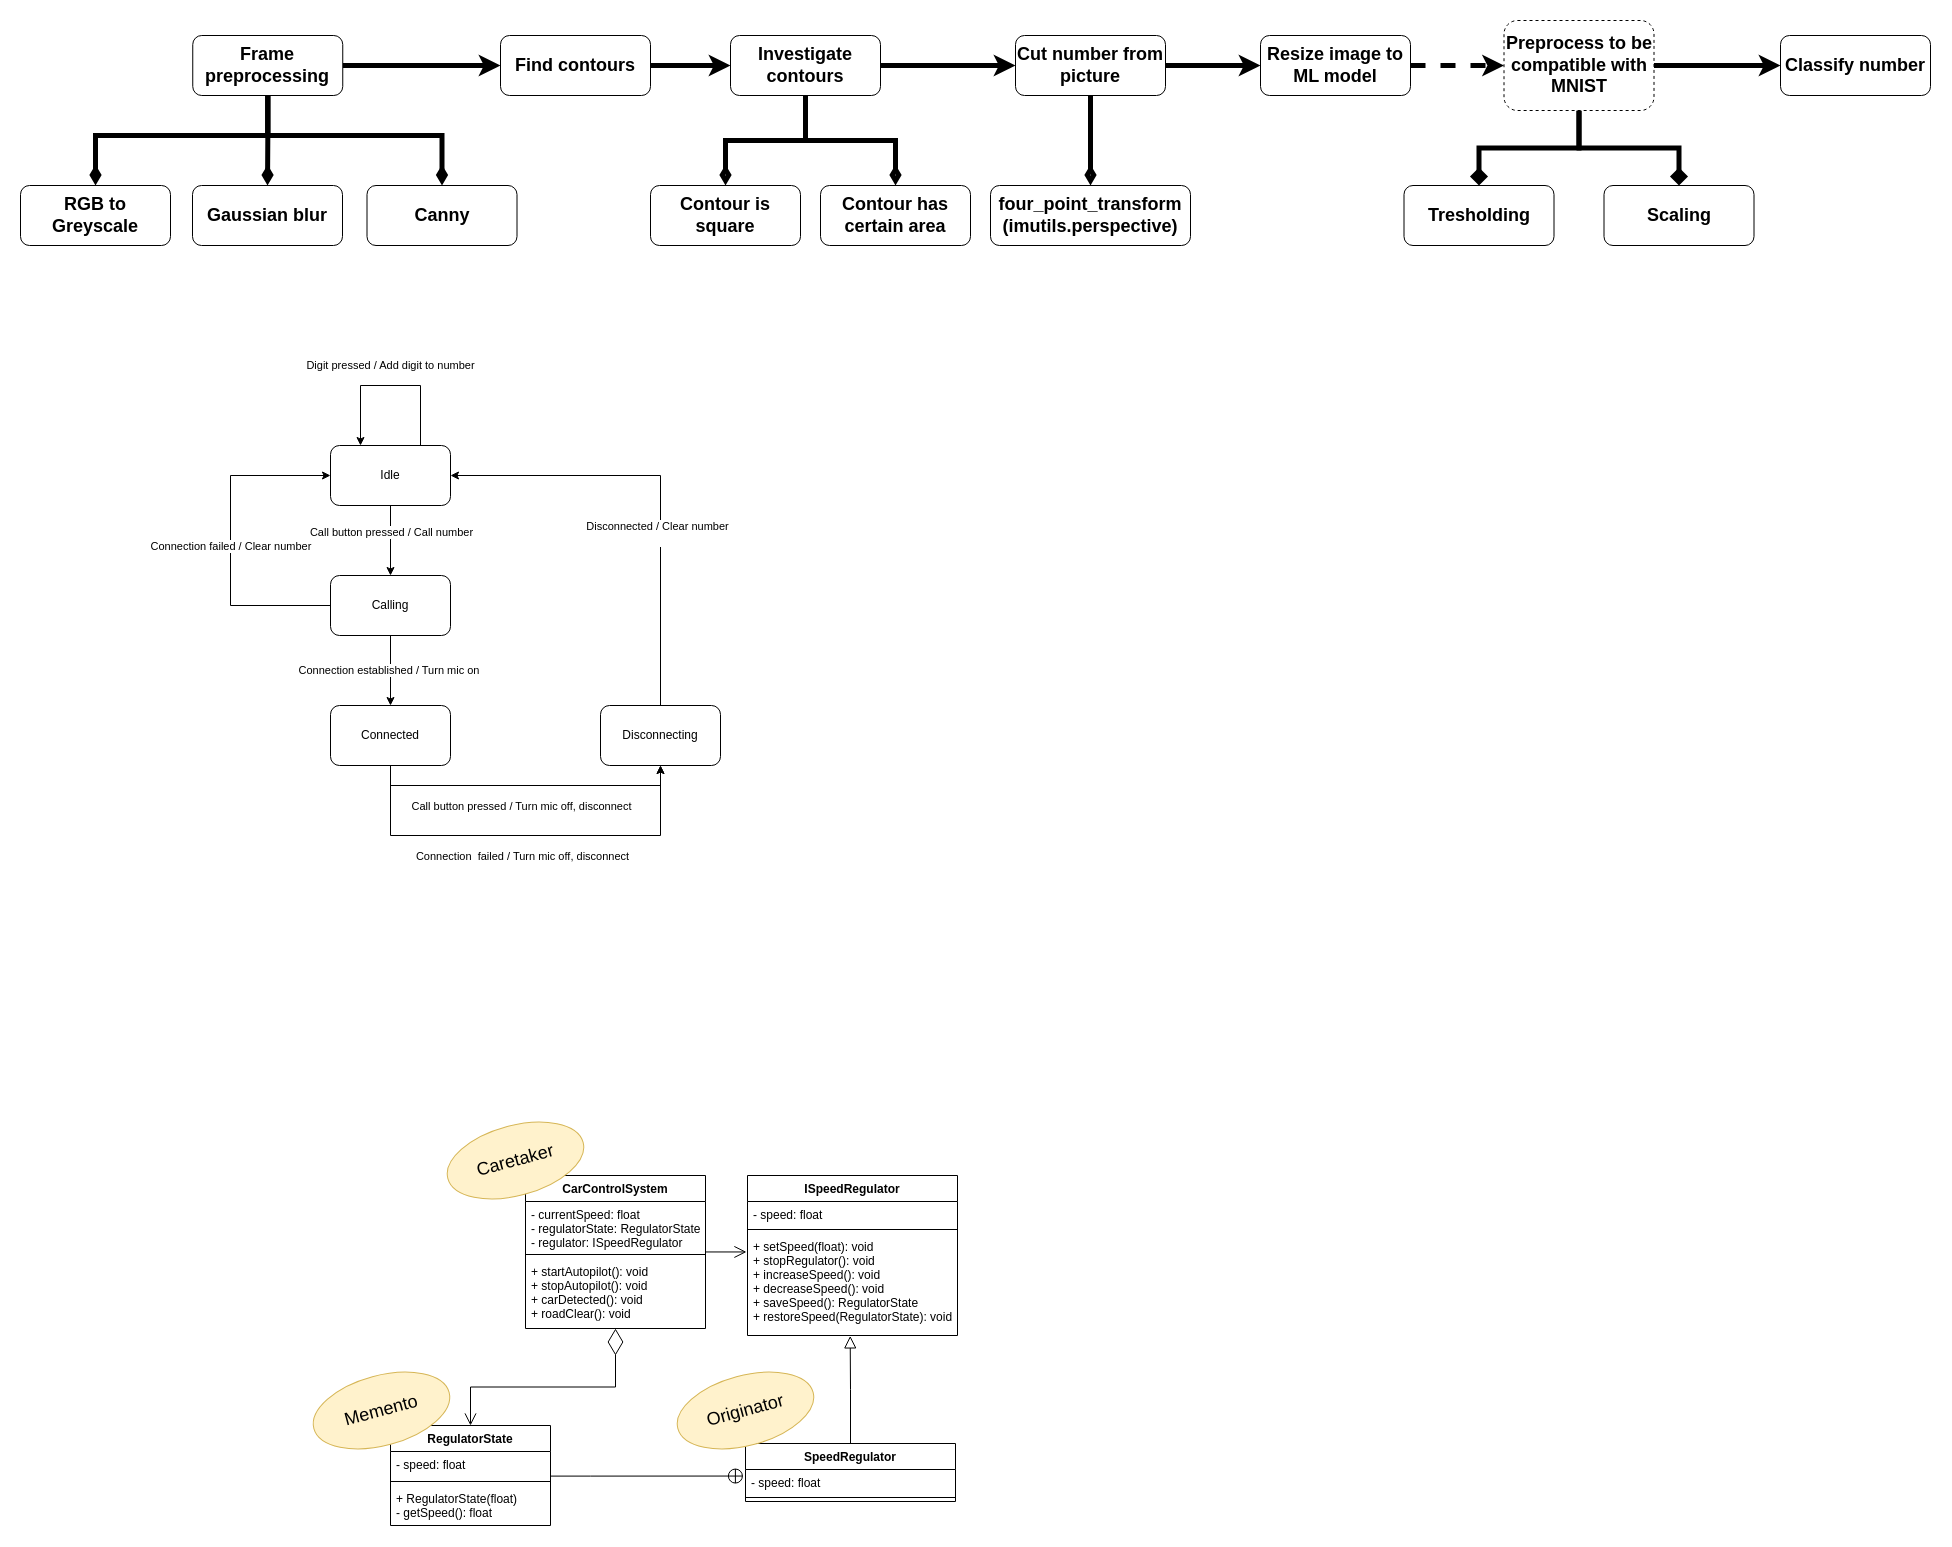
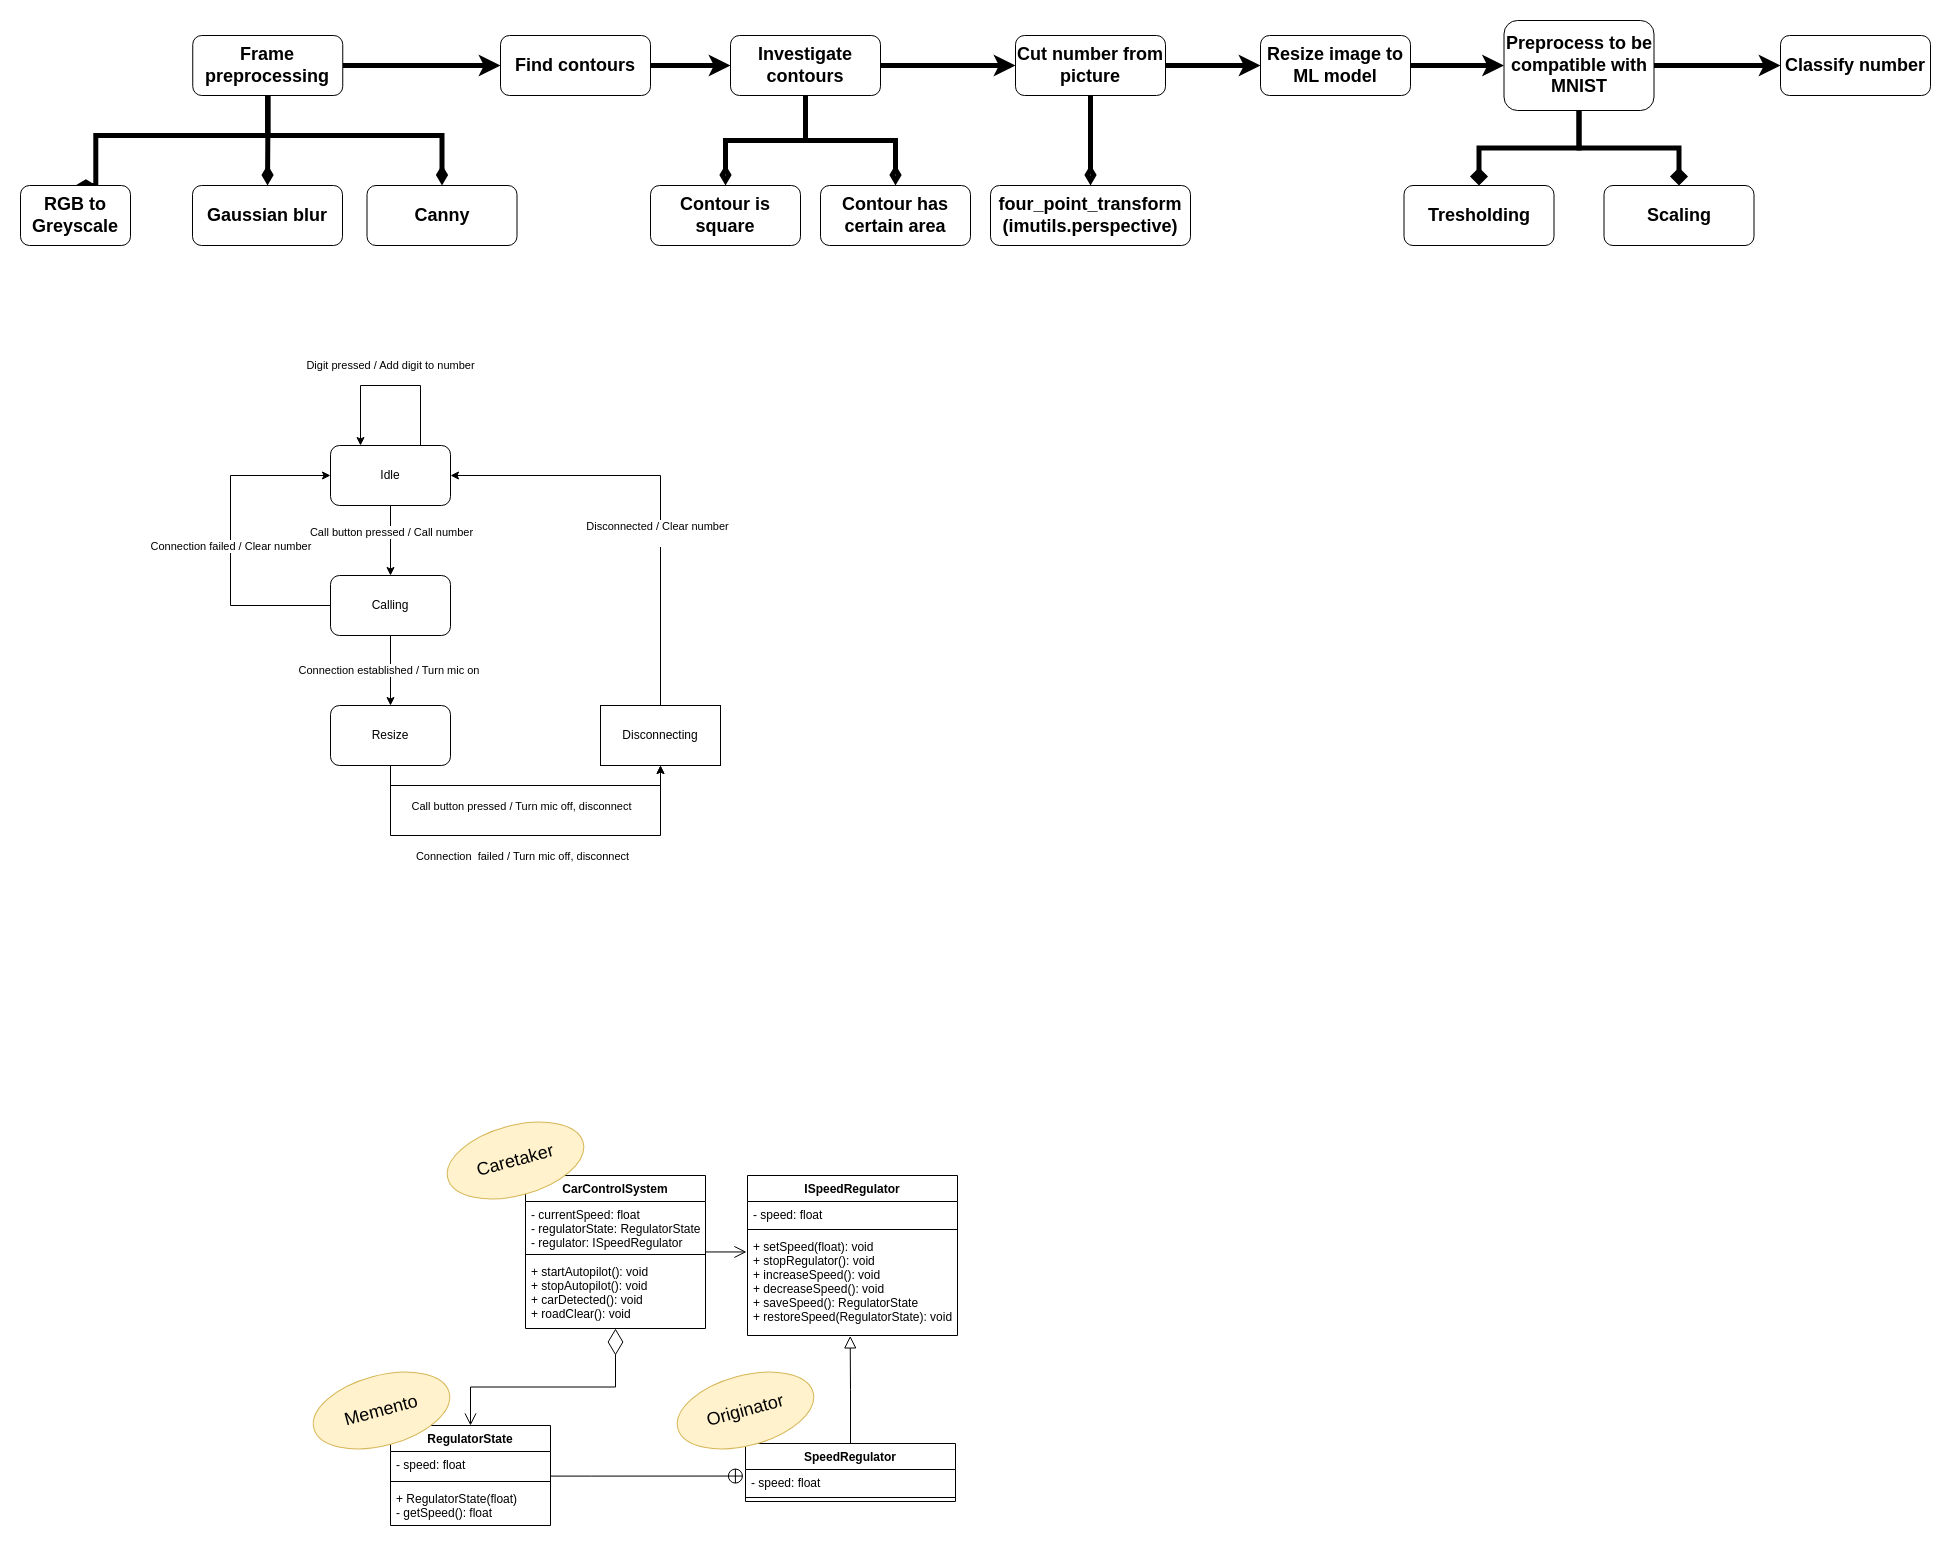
edge "Resize image to ML model" -> "Preprocess to be compatible with MNIST": style dashed -> solid
node "Preprocess to be compatible with MNIST": style dashed -> solid
node "RGB to Greyscale": size 150x60 -> 110x60
node "Connected": label "Connected" -> "Resize"
node "Disconnecting": shape rounded rectangle -> rectangle
